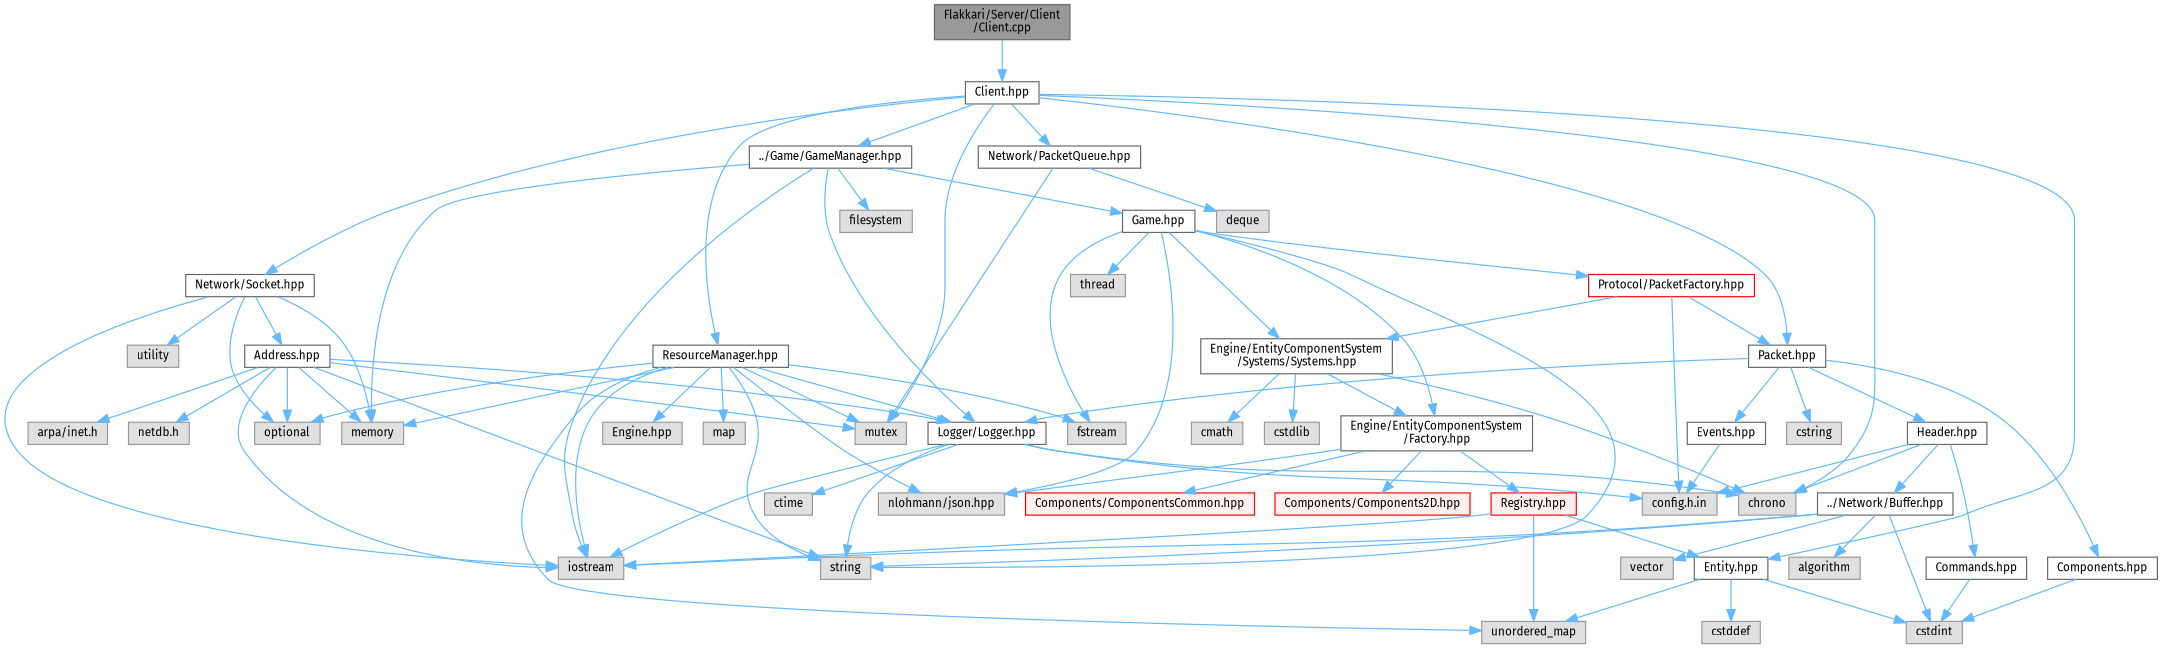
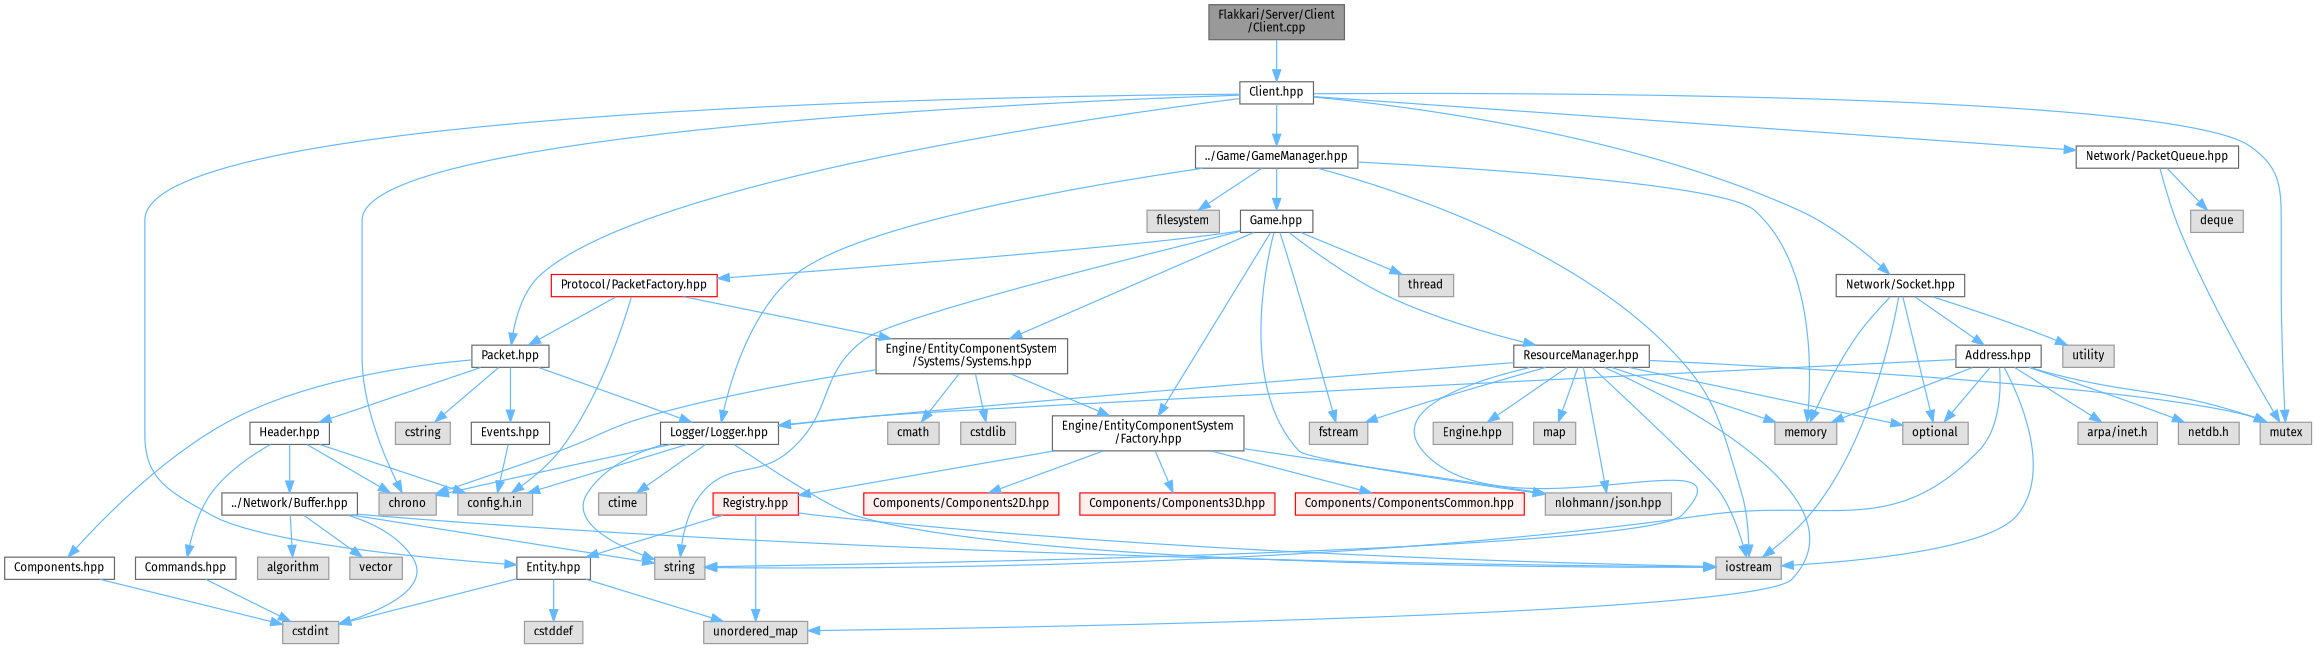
edge "Client.hpp" -> "ResourceManager.hpp": now "Game.hpp" -> "ResourceManager.hpp"
node "Components/Components3D.hpp": added
